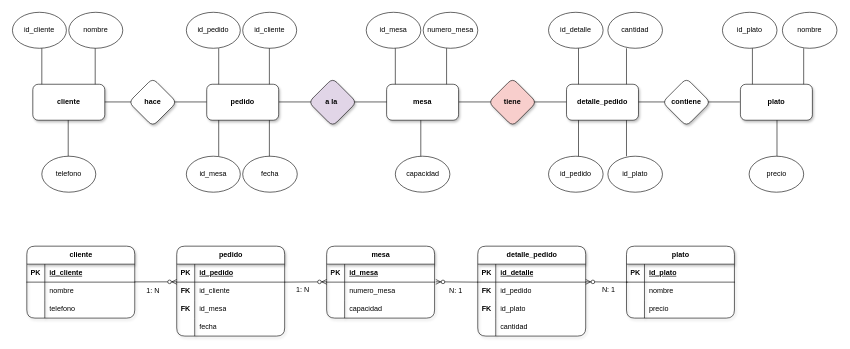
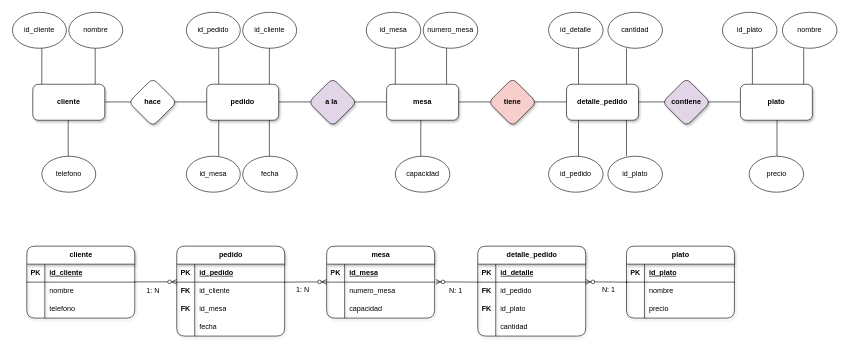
node "contiene": fillcolor #ffffff -> #e1d5e7
